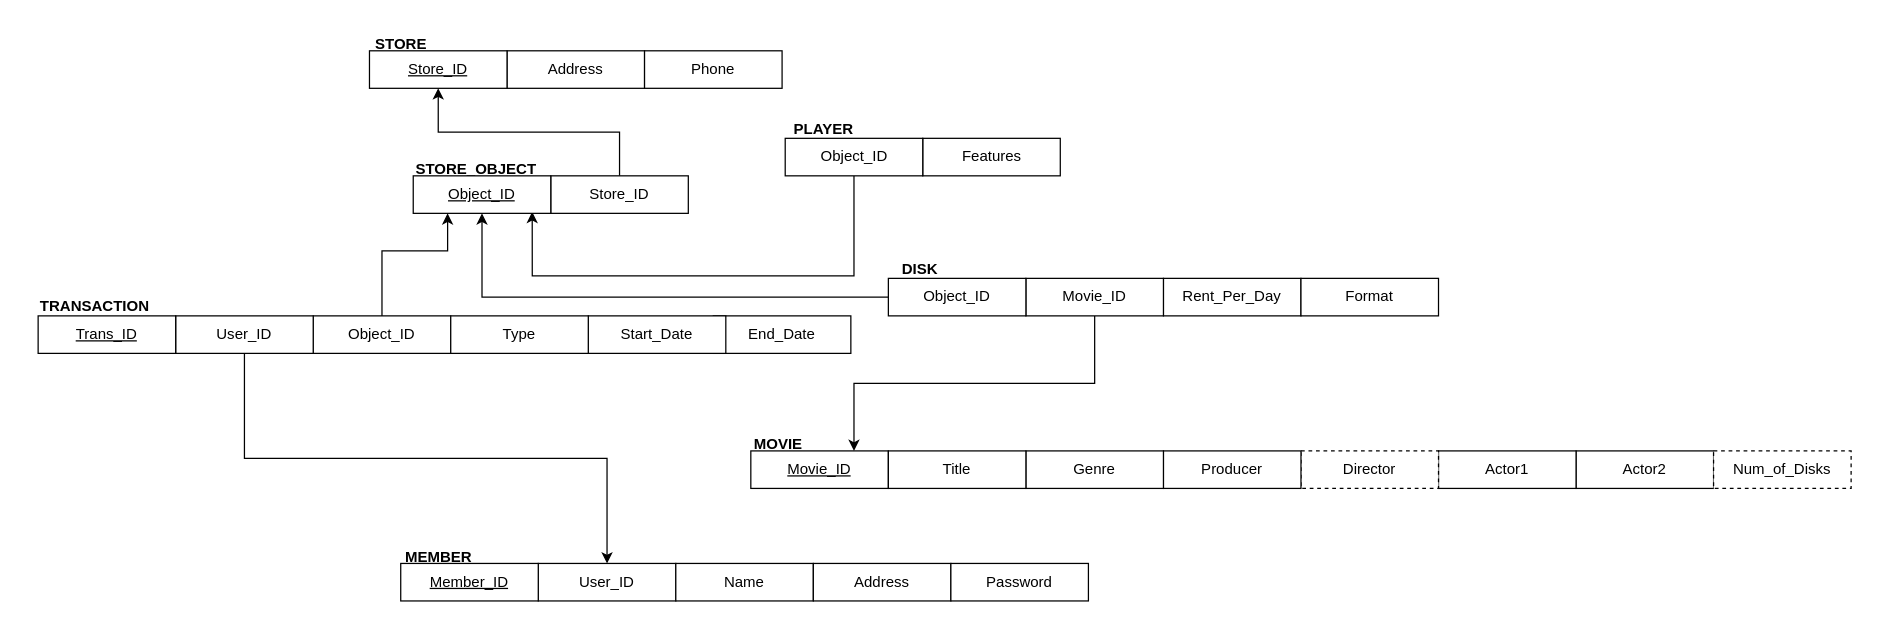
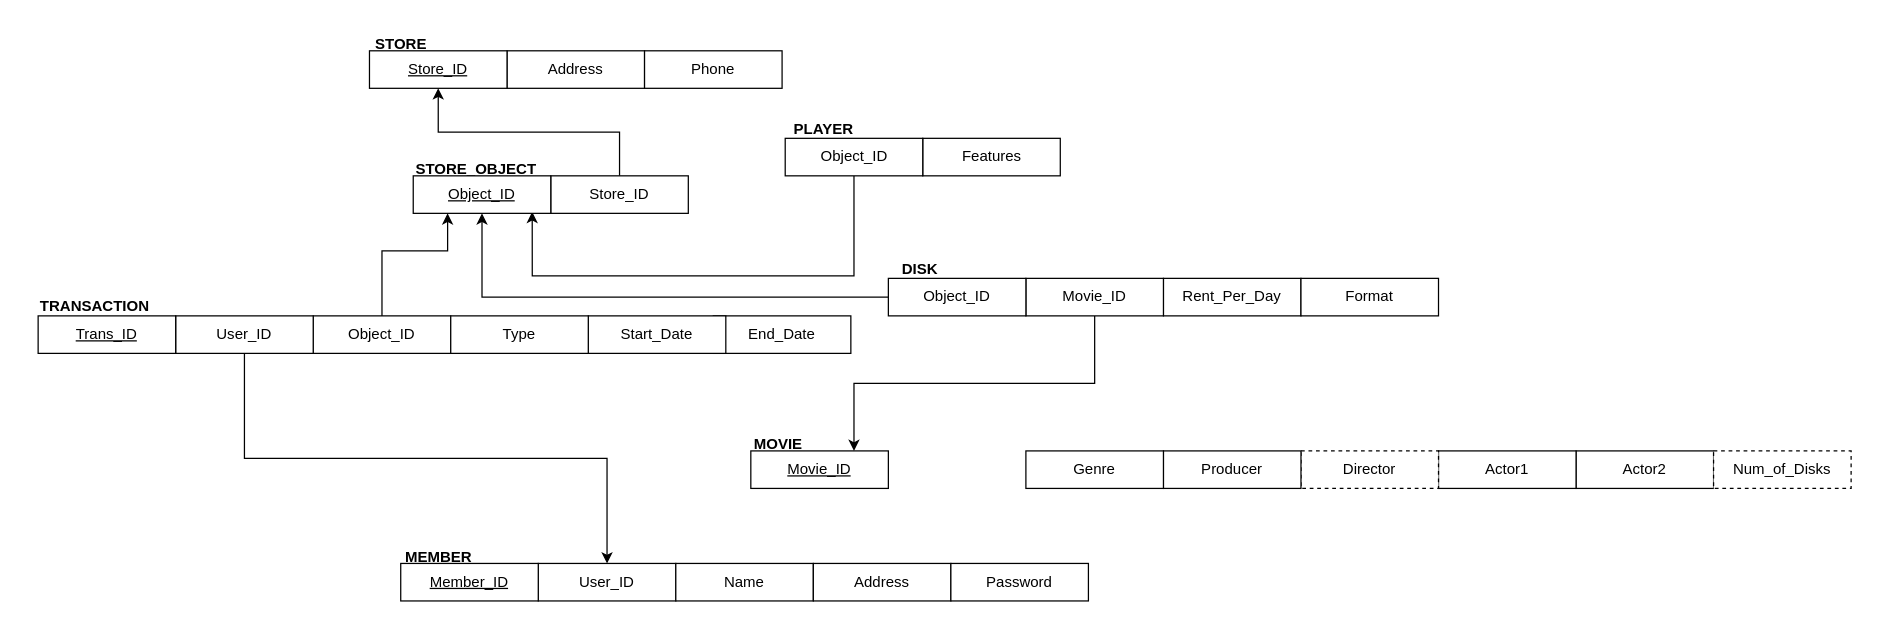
node "Title": removed
